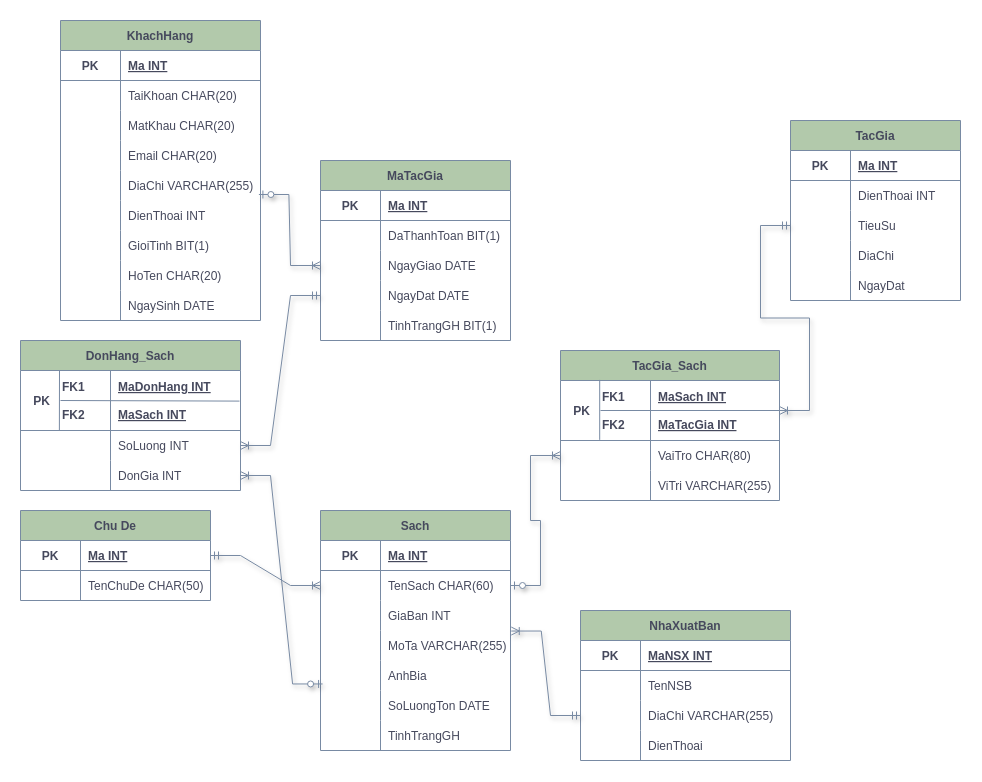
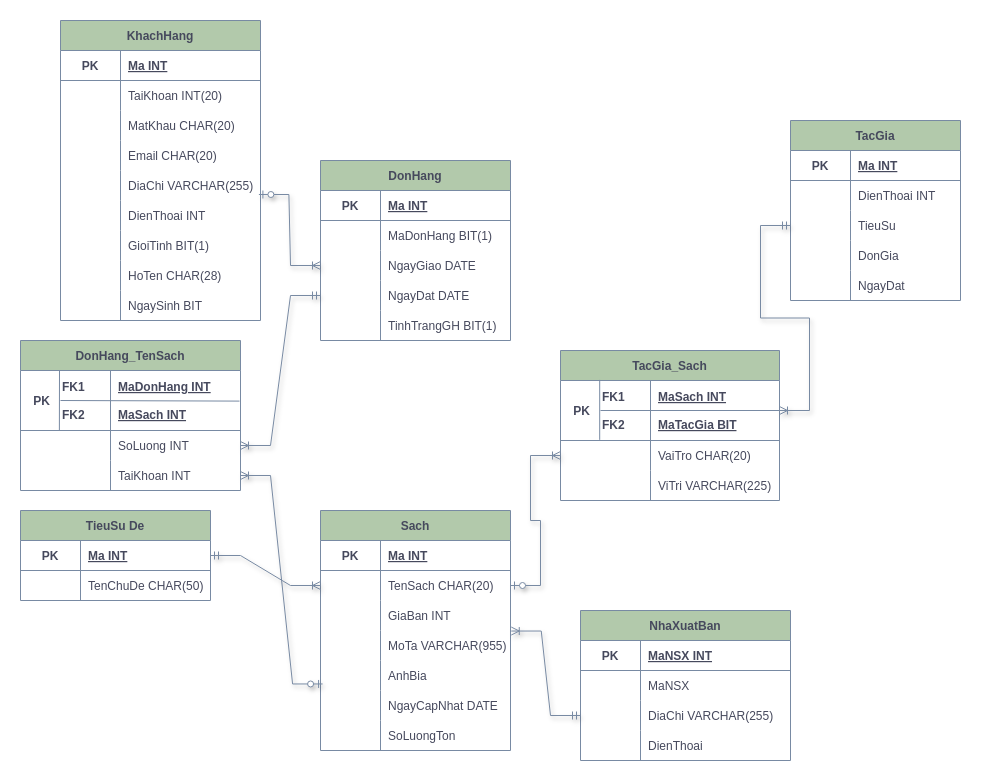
node "TaiKhoan CHAR(20)": label "TaiKhoan CHAR(20)" -> "TaiKhoan INT(20)"
node "MaTacGia": label "MaTacGia" -> "DonHang"
node "DaThanhToan BIT(1)": label "DaThanhToan BIT(1)" -> "MaDonHang BIT(1)"
node "DiaChi": label "DiaChi" -> "DonGia"
node "HoTen CHAR(20)": label "HoTen CHAR(20)" -> "HoTen CHAR(28)"
node "NgaySinh DATE": label "NgaySinh DATE" -> "NgaySinh BIT"
node "DonHang_Sach": label "DonHang_Sach" -> "DonHang_TenSach"
node "MaSach INT MaTacGia INT": label "MaSach INT MaTacGia INT" -> "MaSach INT MaTacGia BIT"
node "VaiTro CHAR(80)": label "VaiTro CHAR(80)" -> "VaiTro CHAR(20)"
node "DonGia INT": label "DonGia INT" -> "TaiKhoan INT"
node "ViTri VARCHAR(255)": label "ViTri VARCHAR(255)" -> "ViTri VARCHAR(225)"
node "Chu De": label "Chu De" -> "TieuSu De"
node "TenSach CHAR(60)": label "TenSach CHAR(60)" -> "TenSach CHAR(20)"
node "MoTa VARCHAR(255)": label "MoTa VARCHAR(255)" -> "MoTa VARCHAR(955)"
node "TenNSB": label "TenNSB" -> "MaNSX"
node "SoLuongTon DATE": label "SoLuongTon DATE" -> "NgayCapNhat DATE"
node "TinhTrangGH": label "TinhTrangGH" -> "SoLuongTon"
